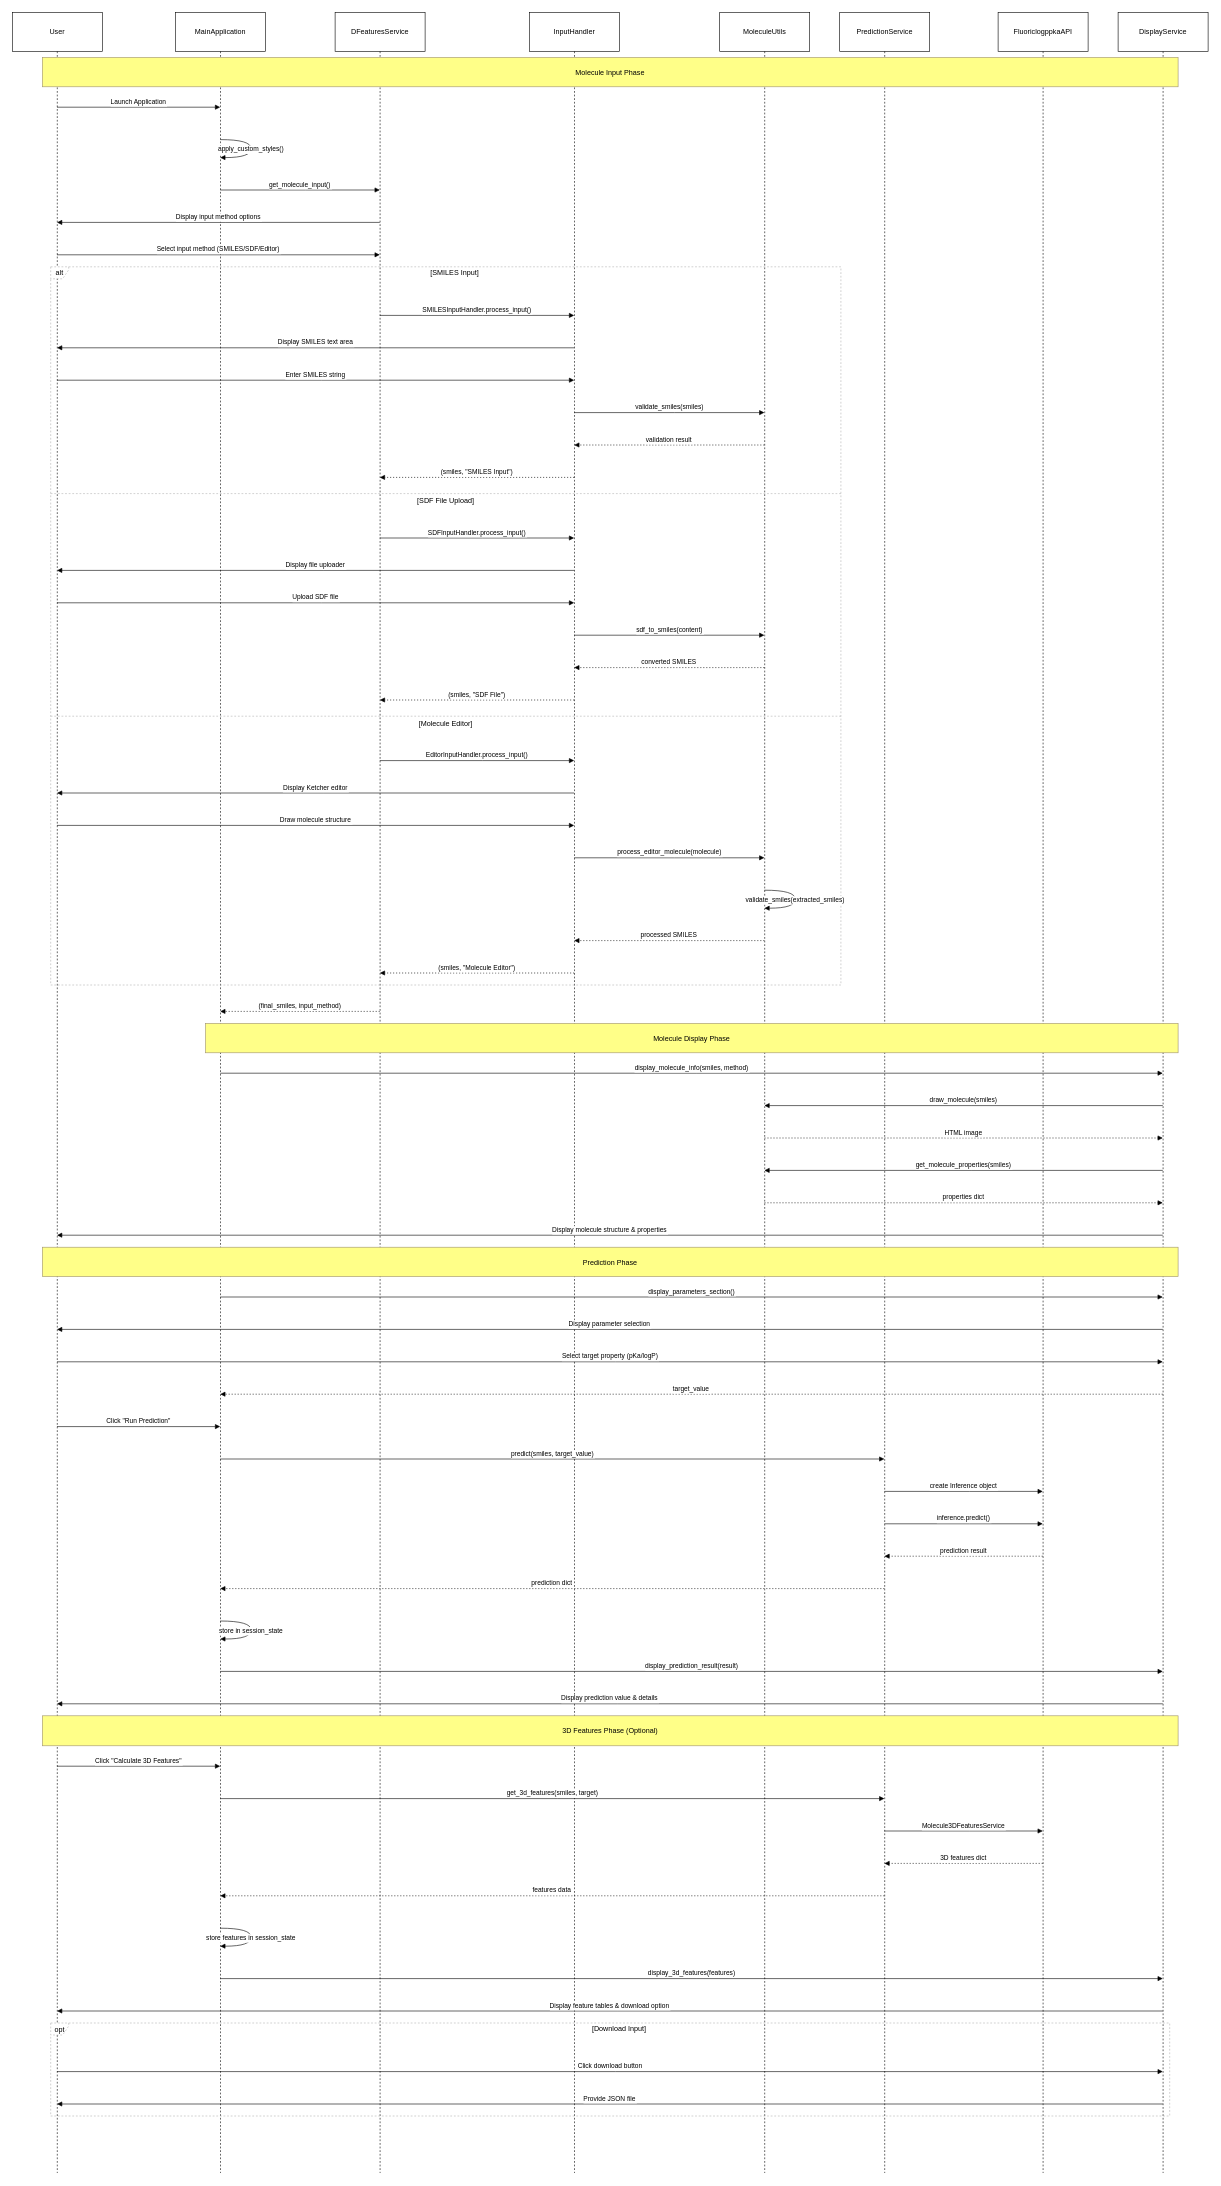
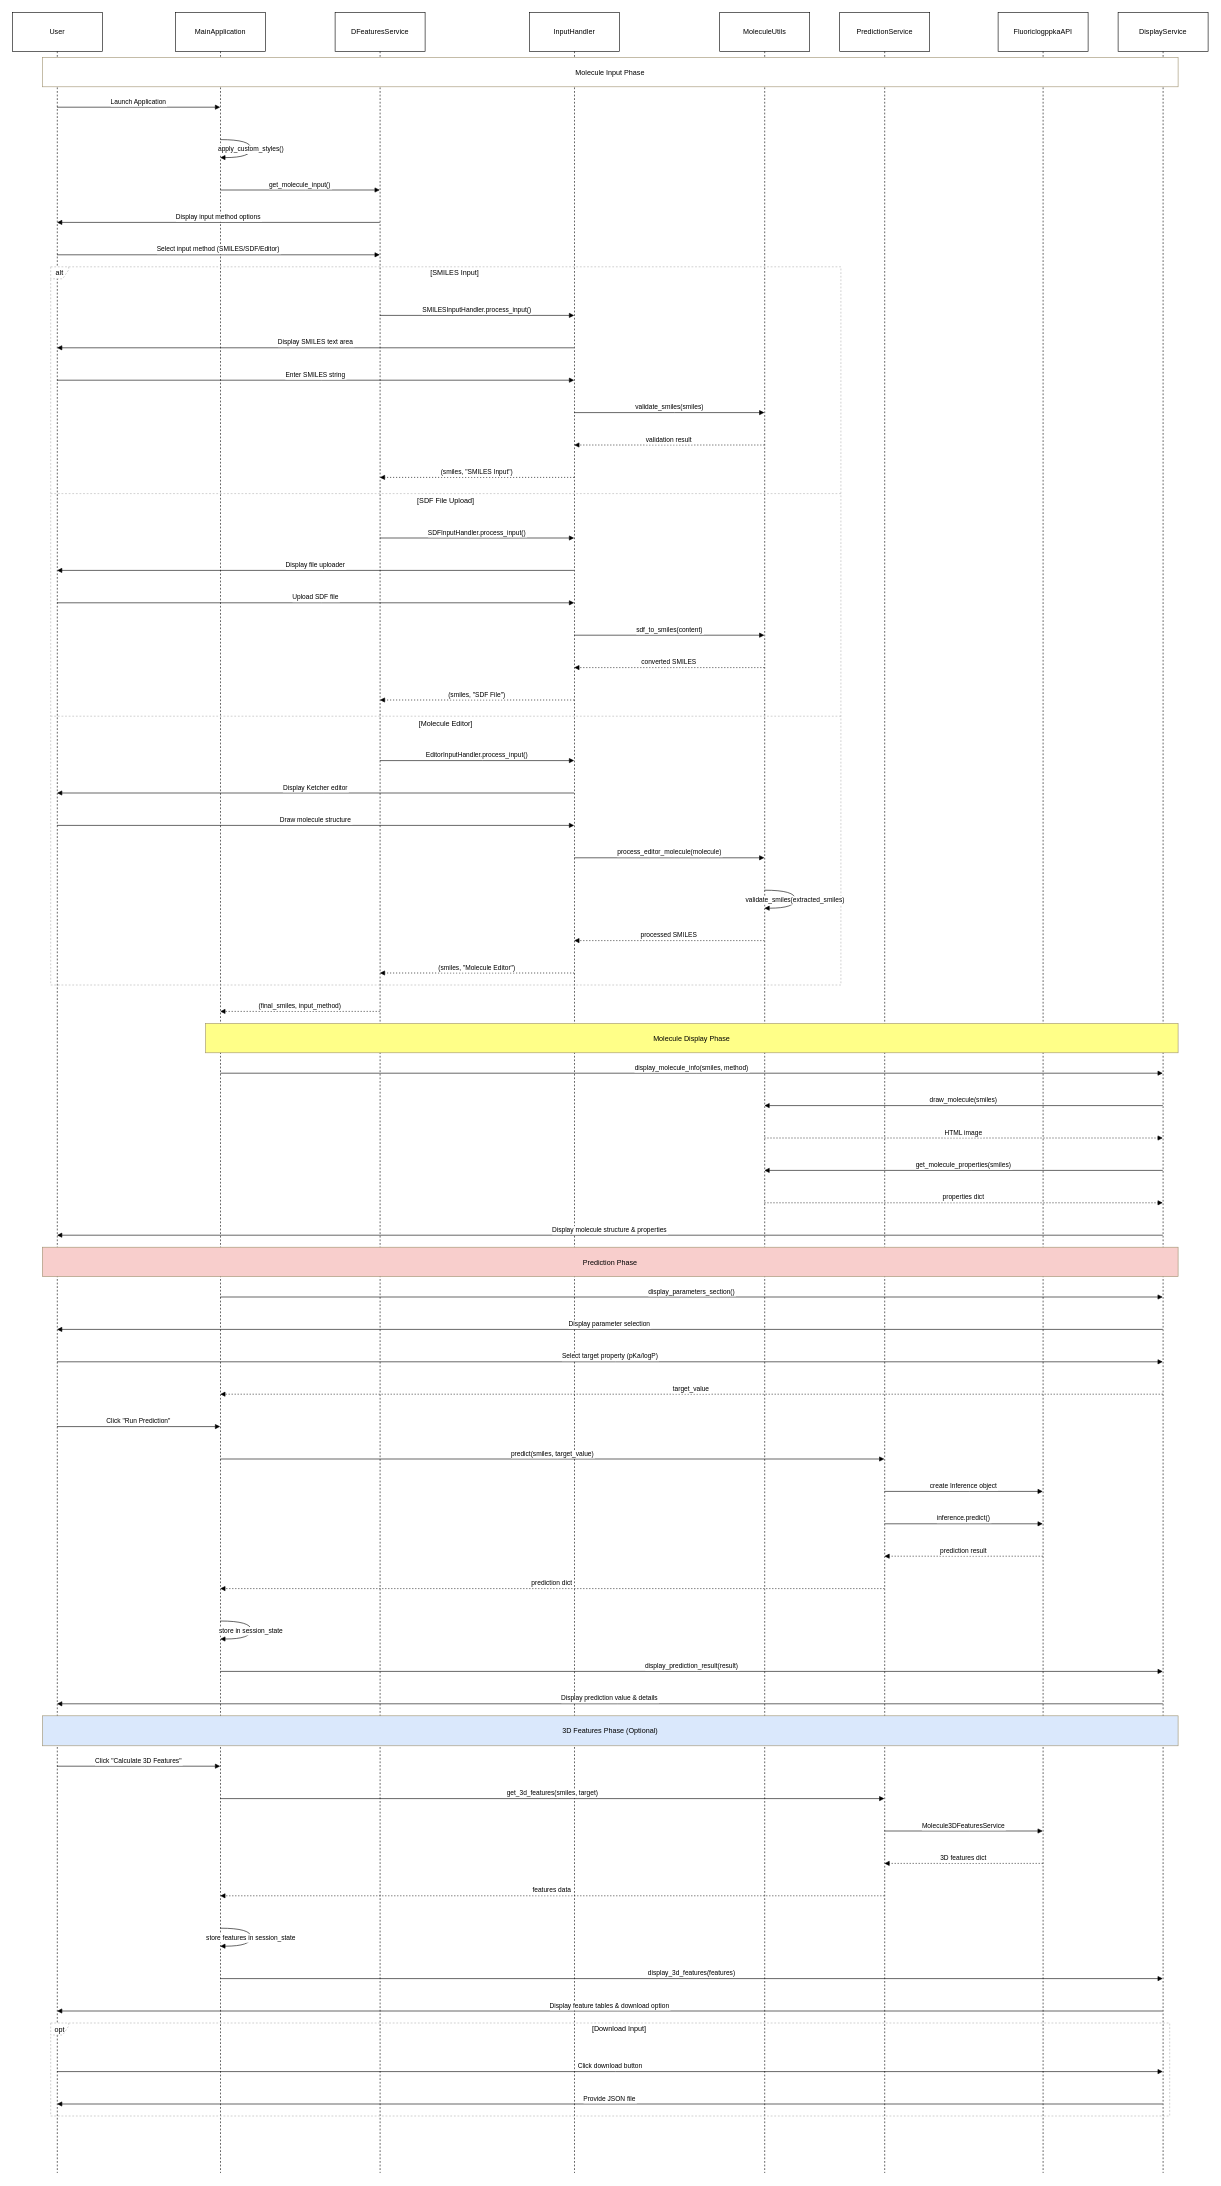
node "Molecule Input Phase": fillcolor #ffff88 -> #ffffff
node "Prediction Phase": fillcolor #ffff88 -> #f8cecc
node "3D Features Phase (Optional)": fillcolor #ffff88 -> #dae8fc
